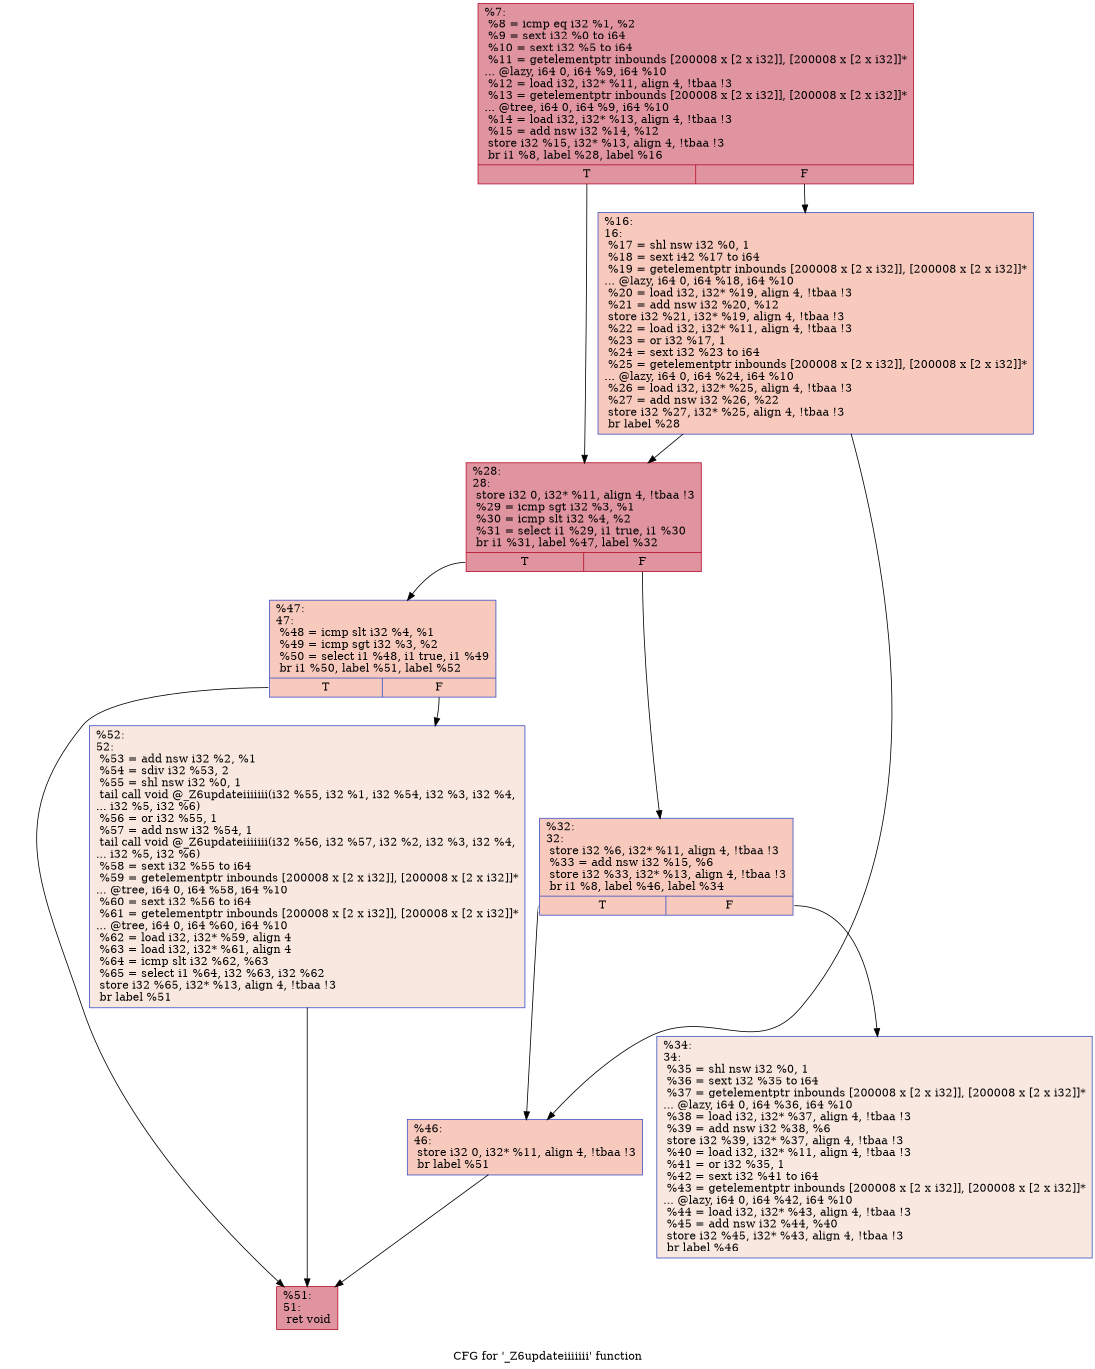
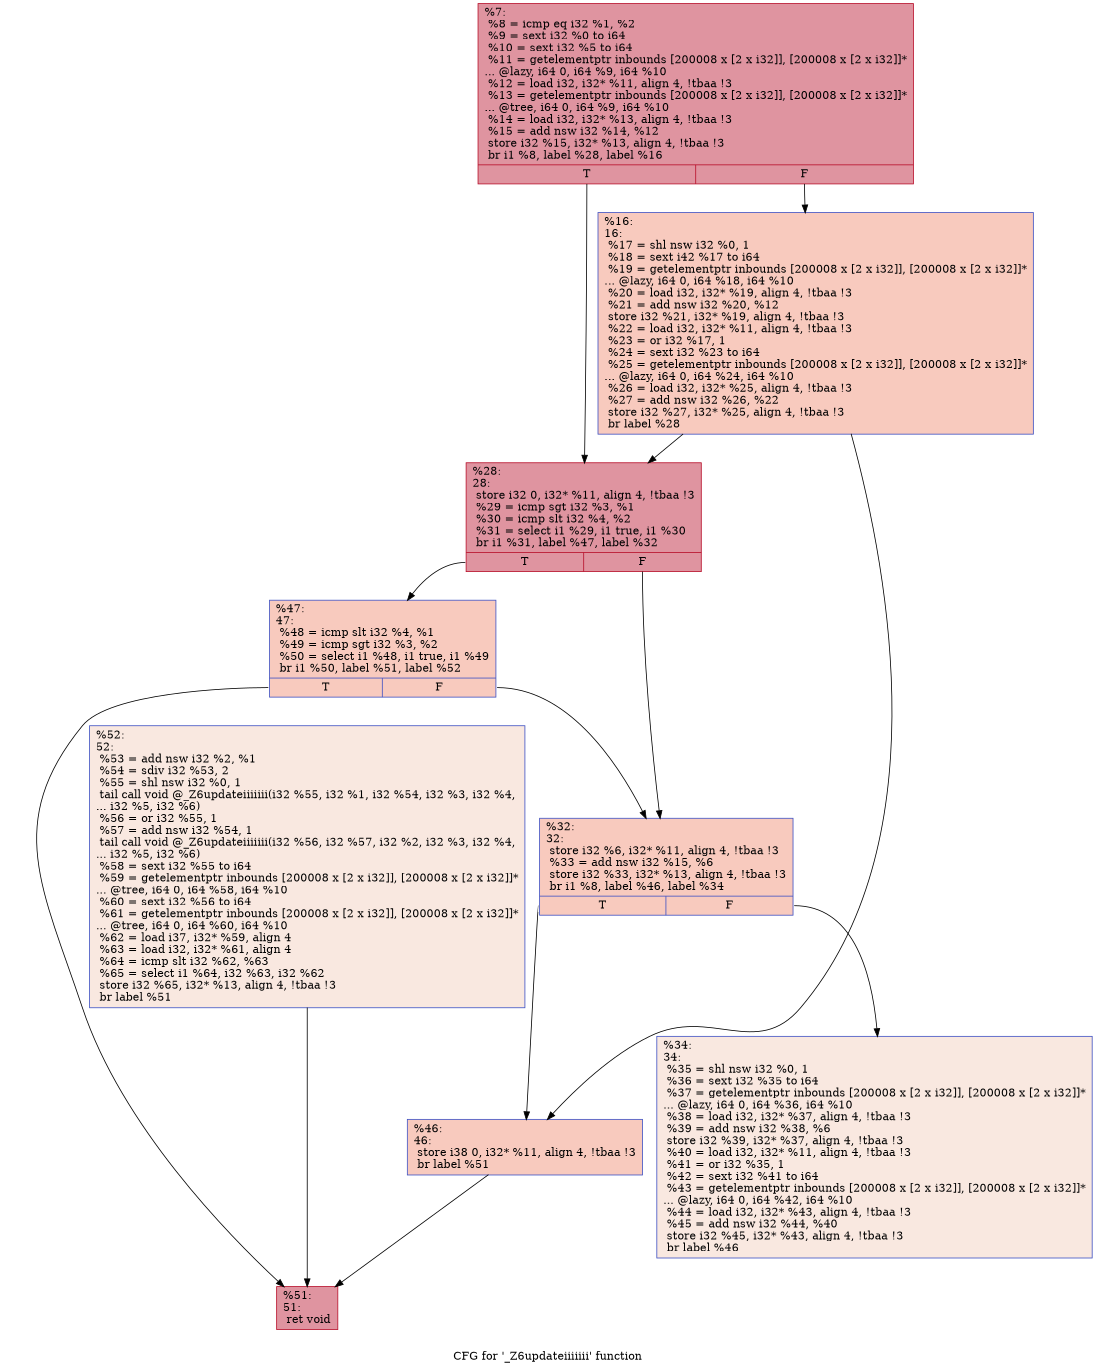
edge "%47:" -> "%52:": now "%47:" -> "%32:"
node "%52:": text "%62 = load i32, i32* %59, align 4" -> "%62 = load i37, i32* %59, align 4"
node "%46:": text "store i32 0, i32* %11, align 4, !tbaa !3" -> "store i38 0, i32* %11, align 4, !tbaa !3"
